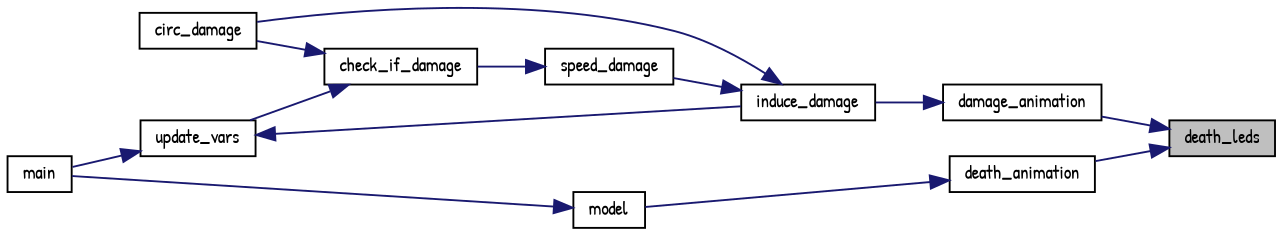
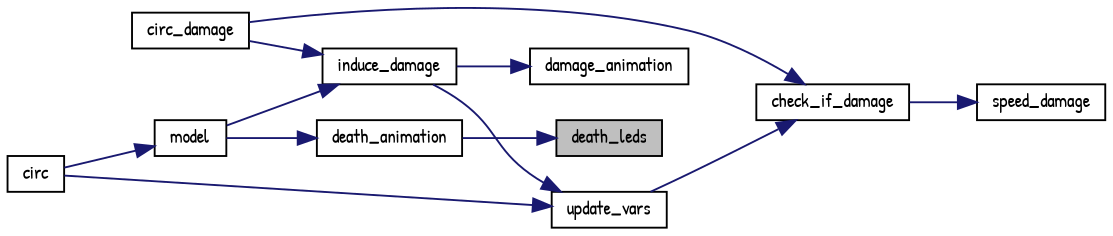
edge "speed_damage" -> "induce_damage": now "model" -> "induce_damage"
edge "damage_animation" -> "death_leds": removed
node "main": label "main" -> "circ"
